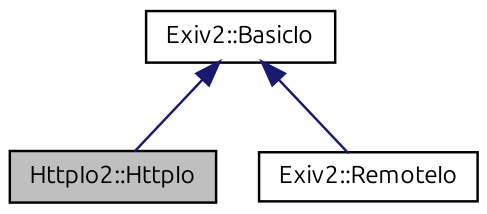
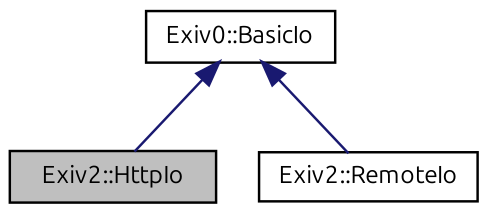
node "Exiv2::BasicIo": label "Exiv2::BasicIo" -> "Exiv0::BasicIo"
node "HttpIo2::HttpIo": label "HttpIo2::HttpIo" -> "Exiv2::HttpIo"
